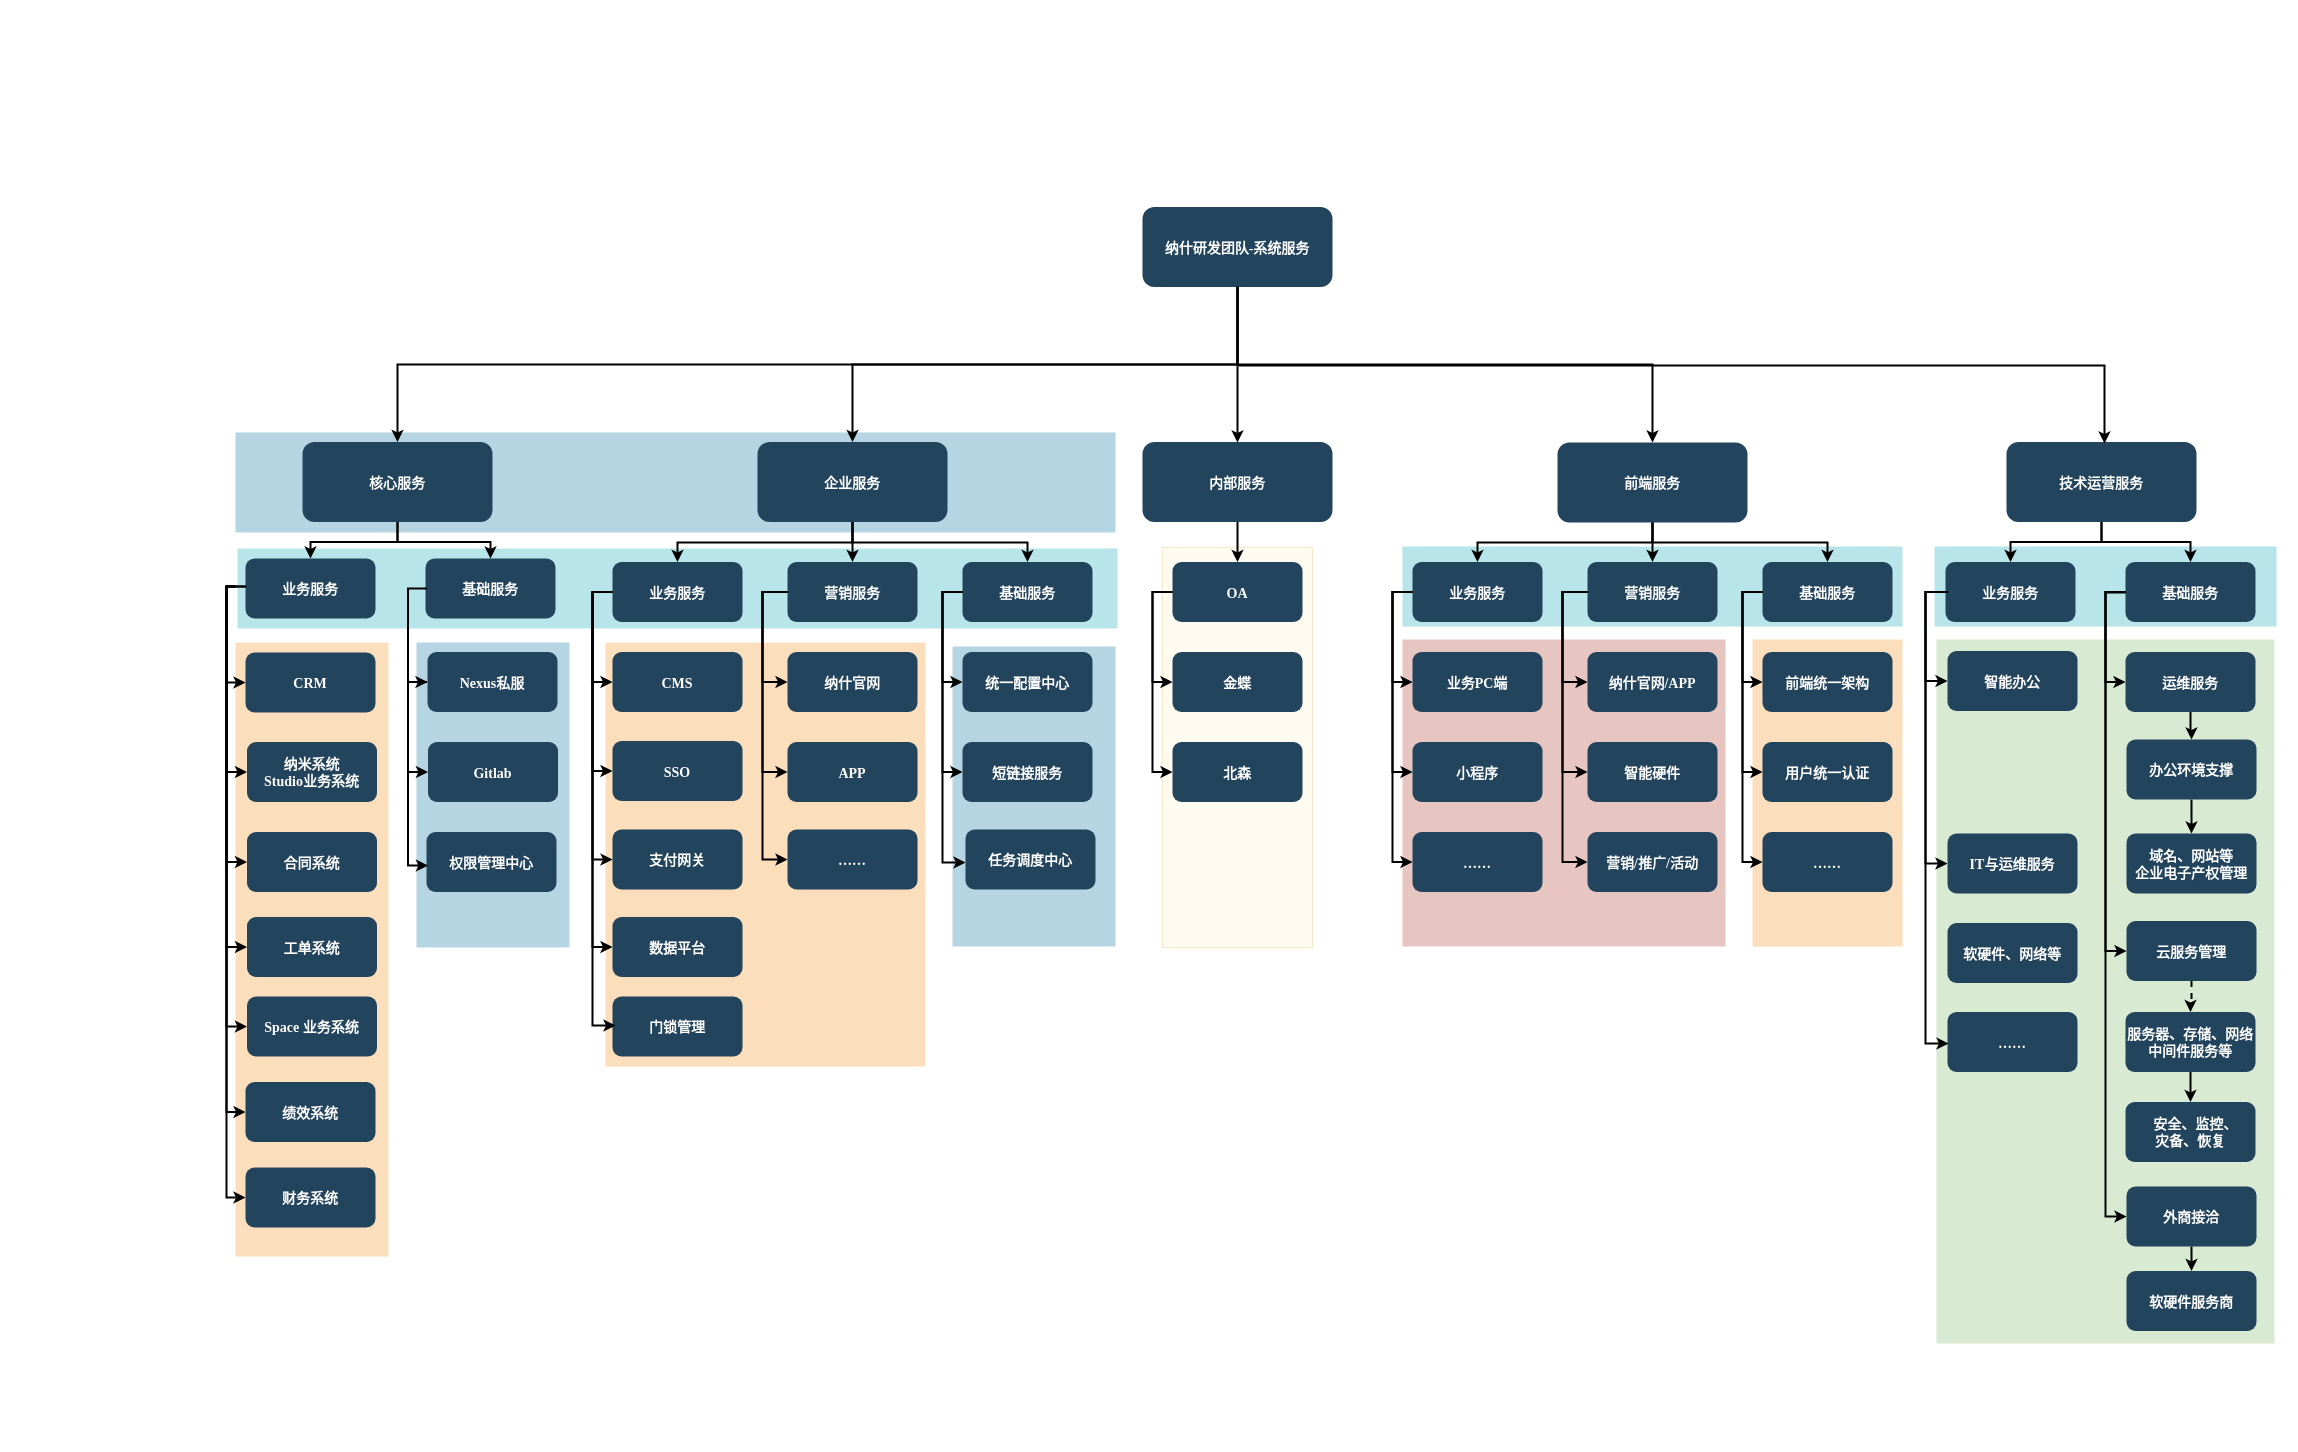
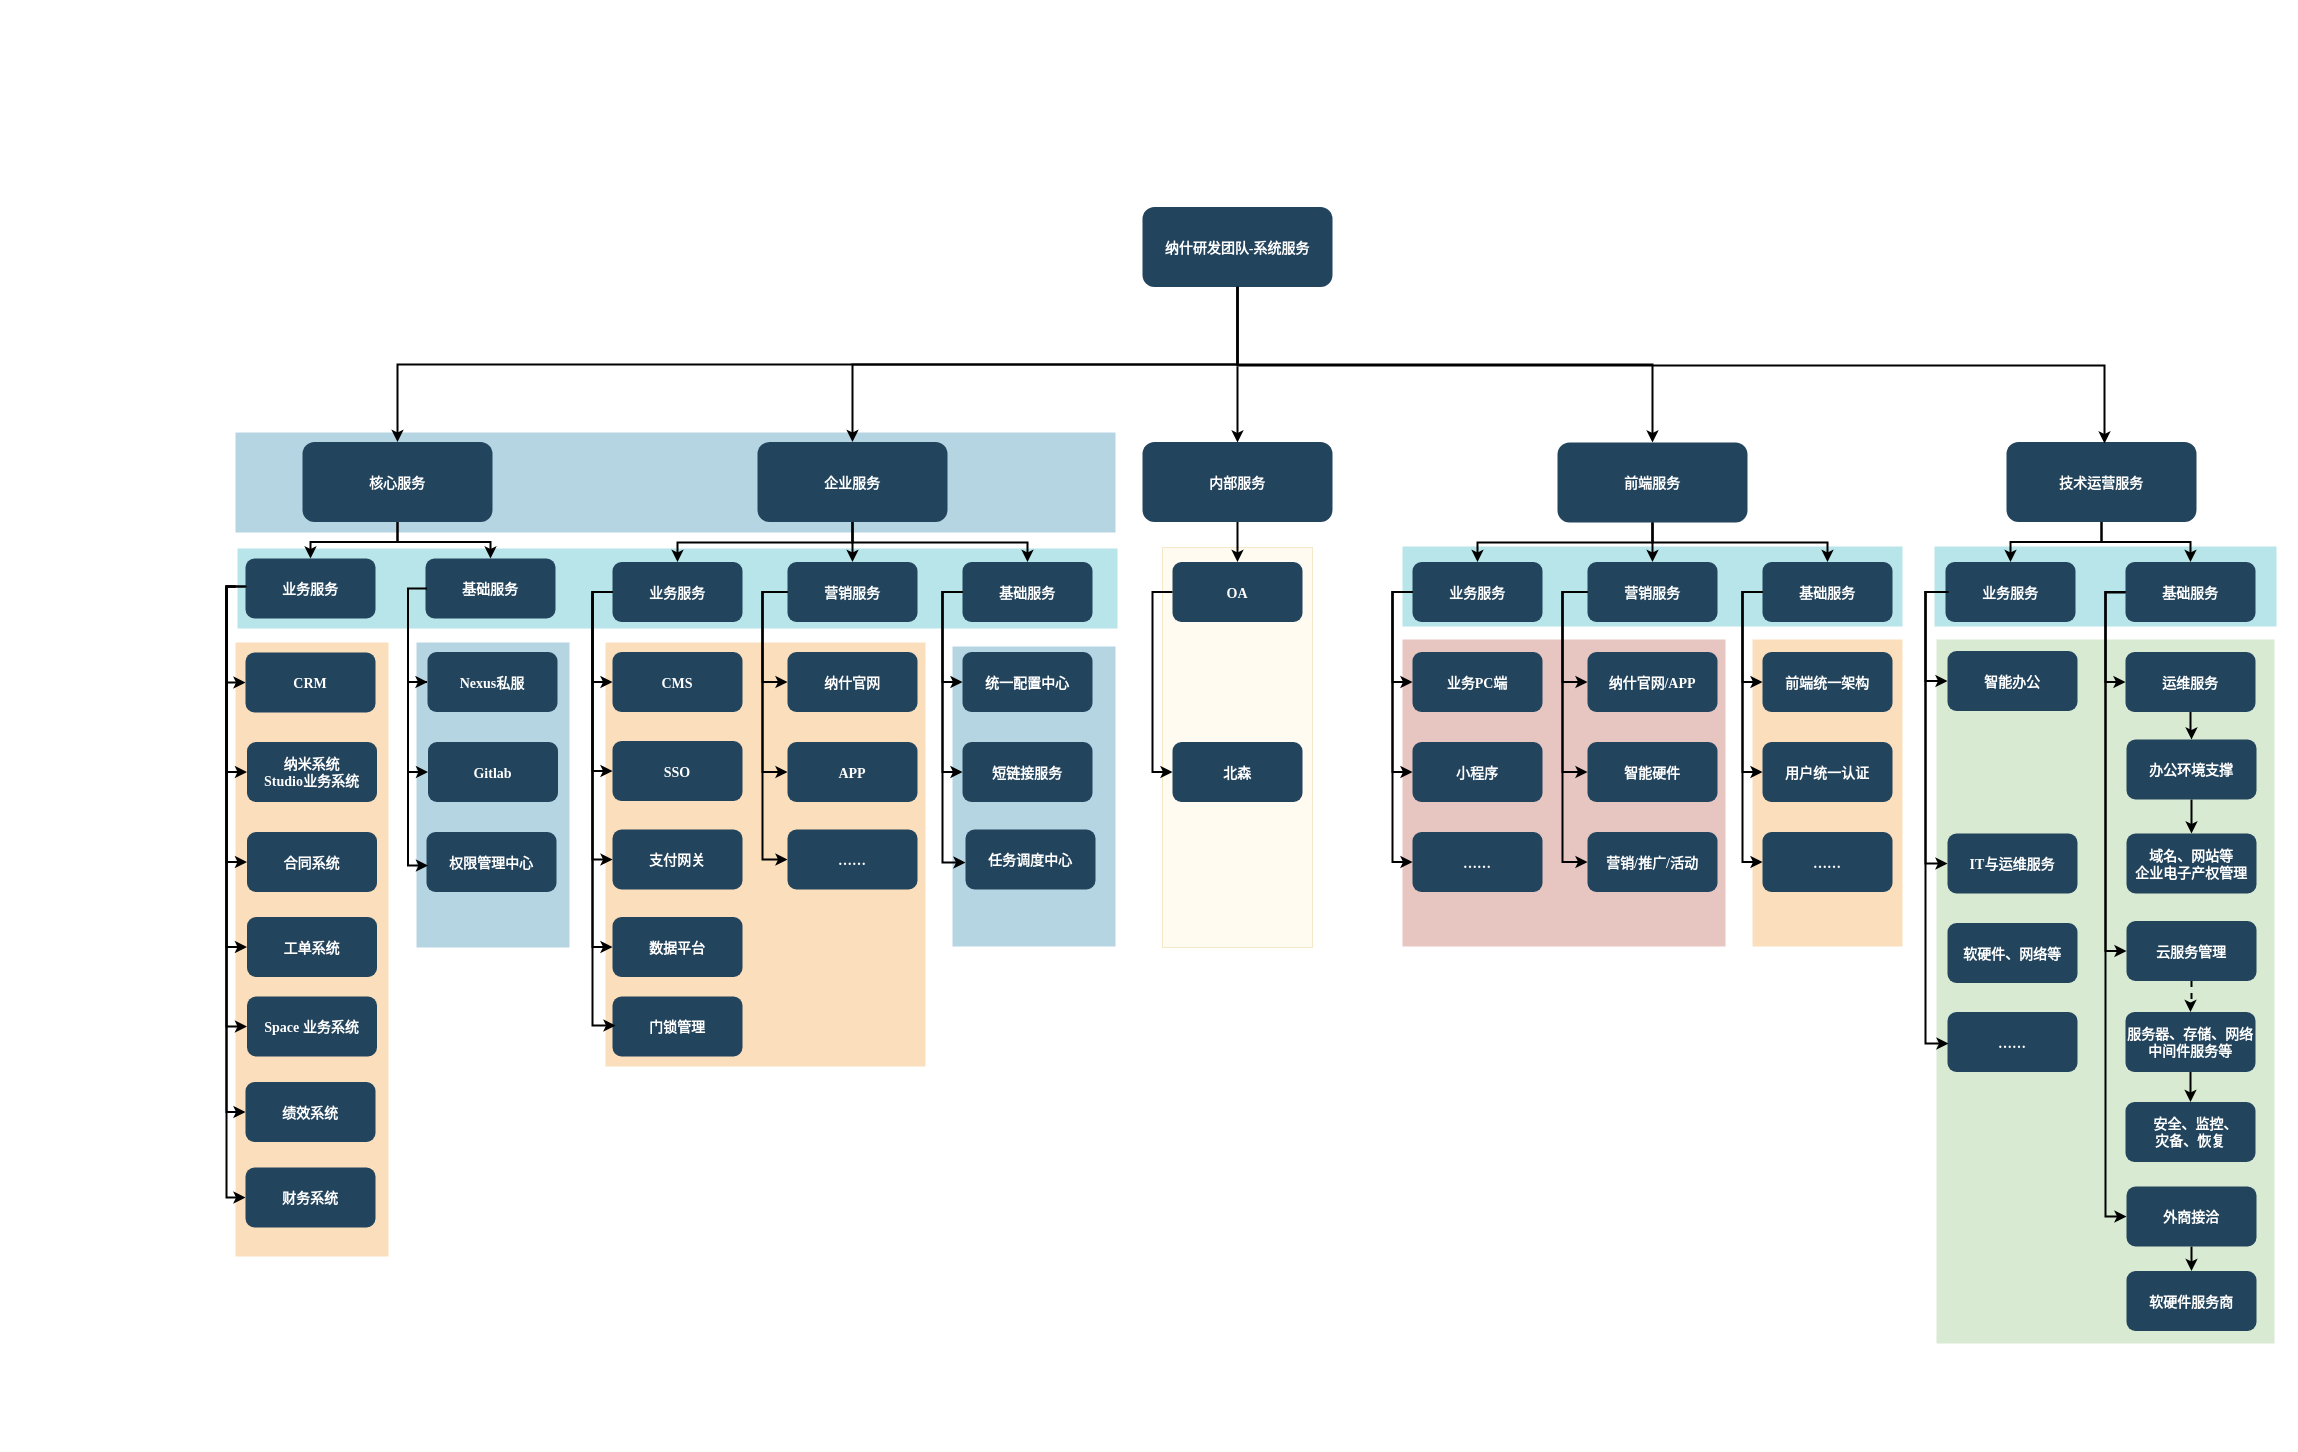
edge "OA" -> "金蝶": removed
node "金蝶": removed
